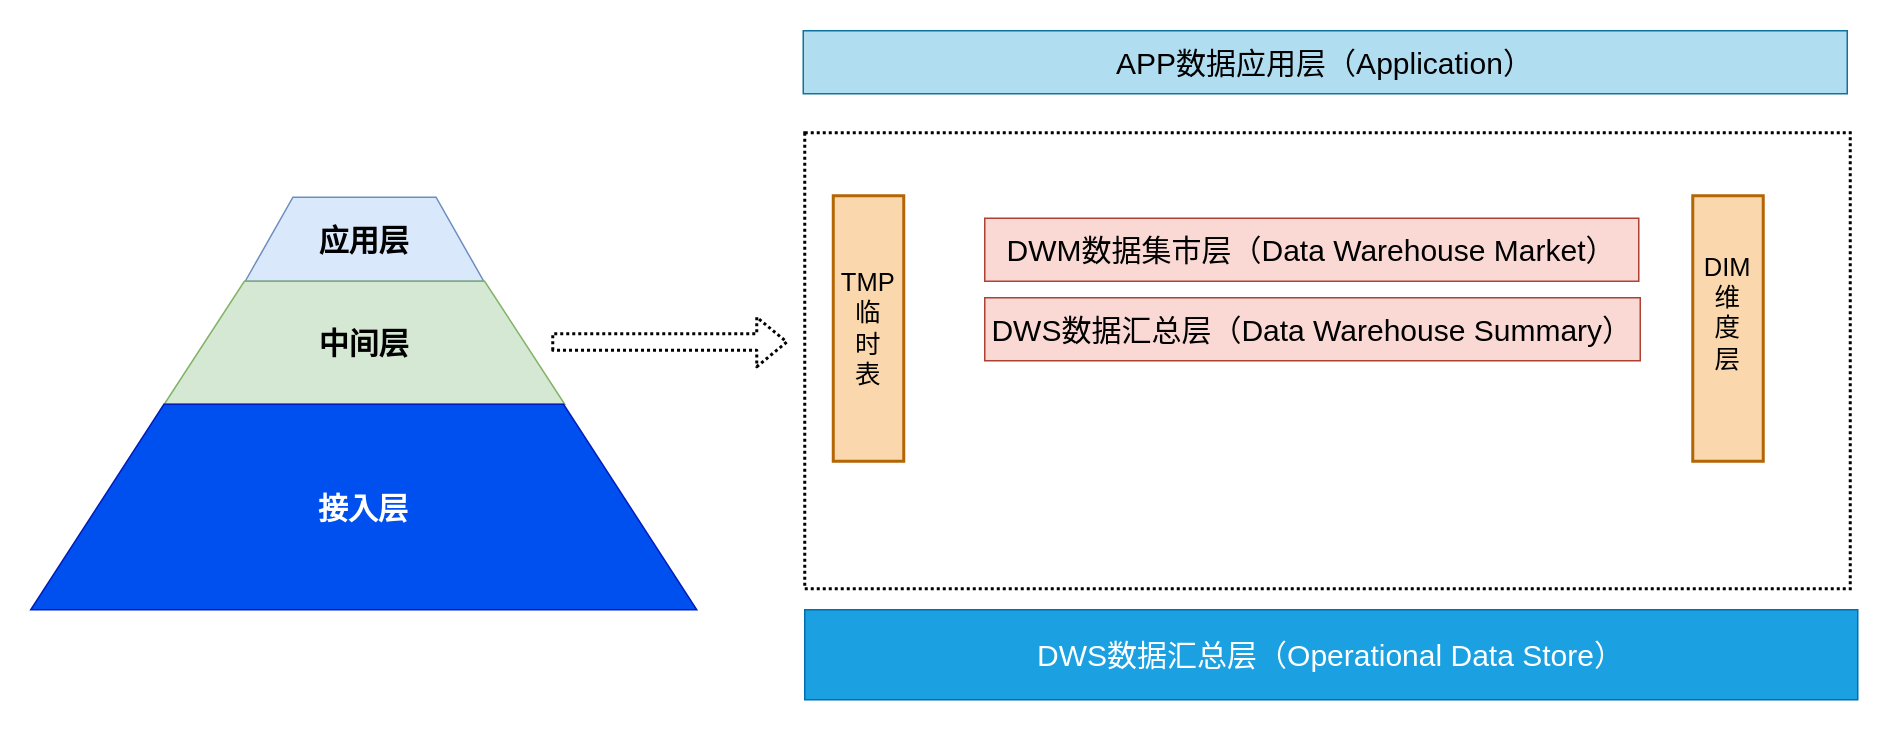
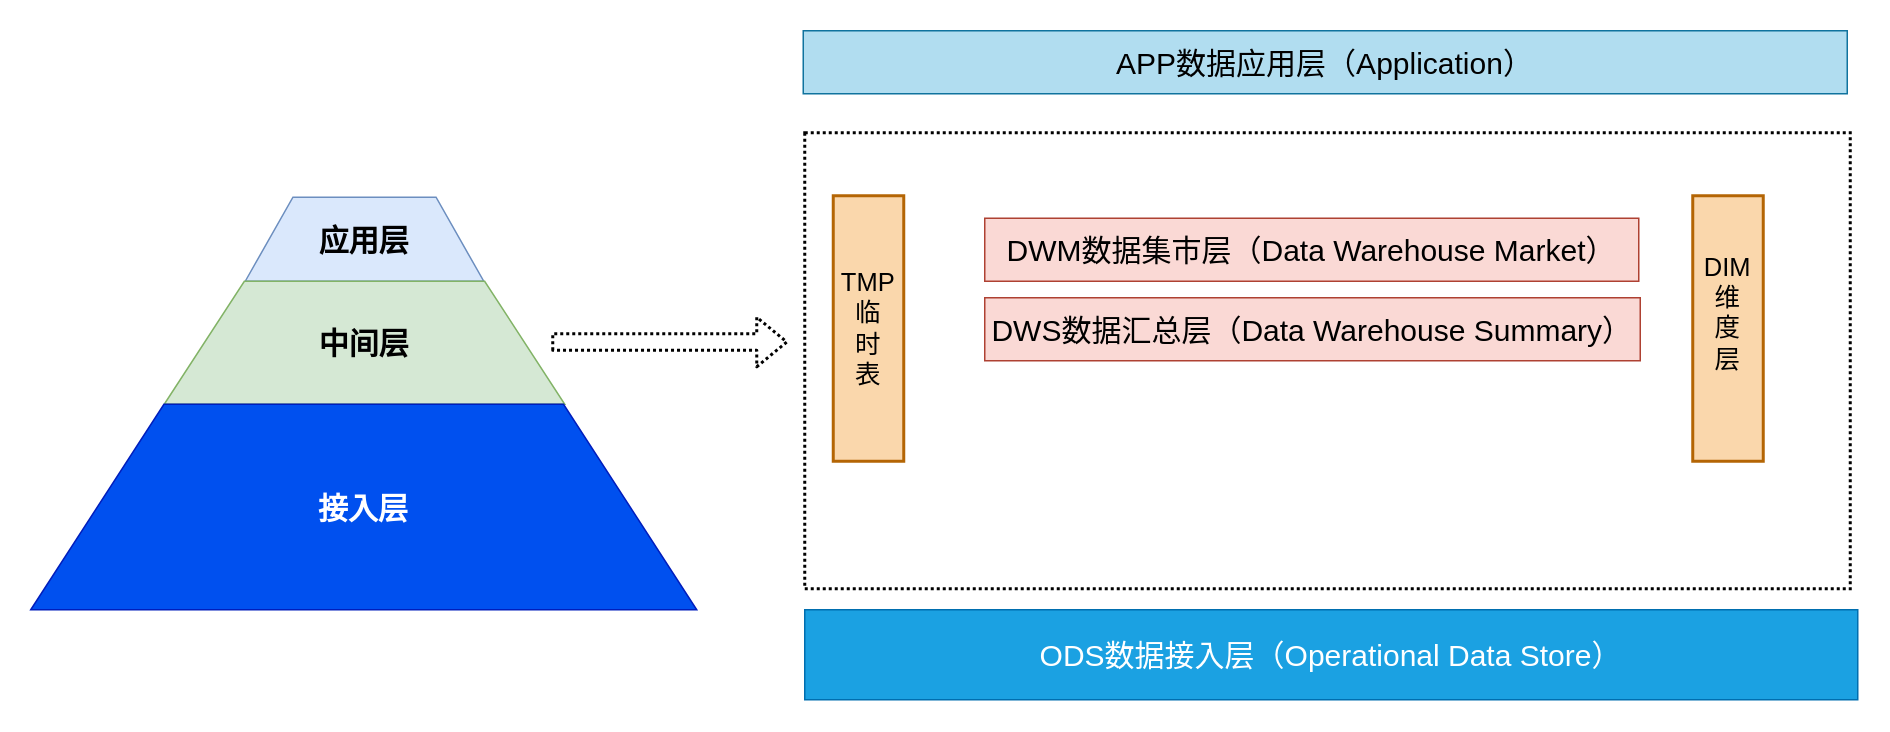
node "DWS数据汇总层（Operational Data Store）": label "DWS数据汇总层（Operational Data Store）" -> "ODS数据接入层（Operational Data Store）"
